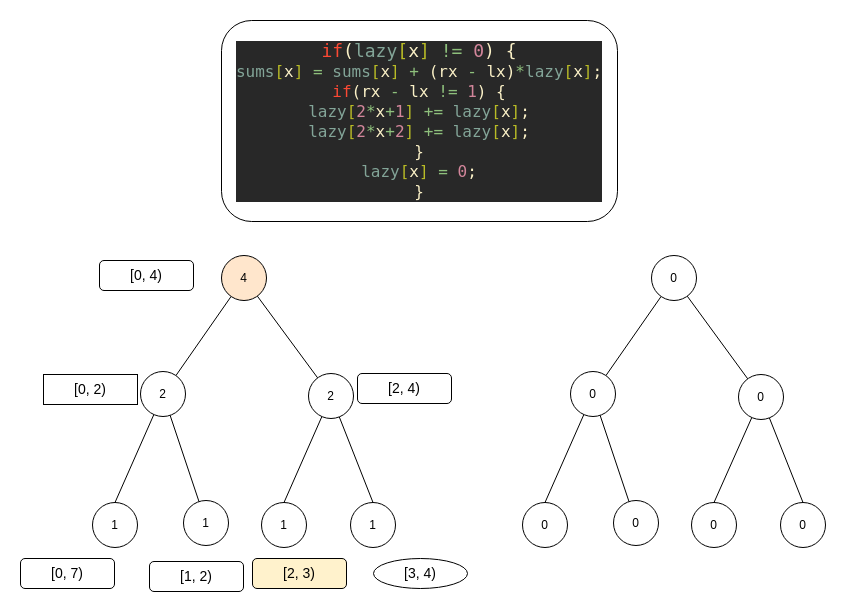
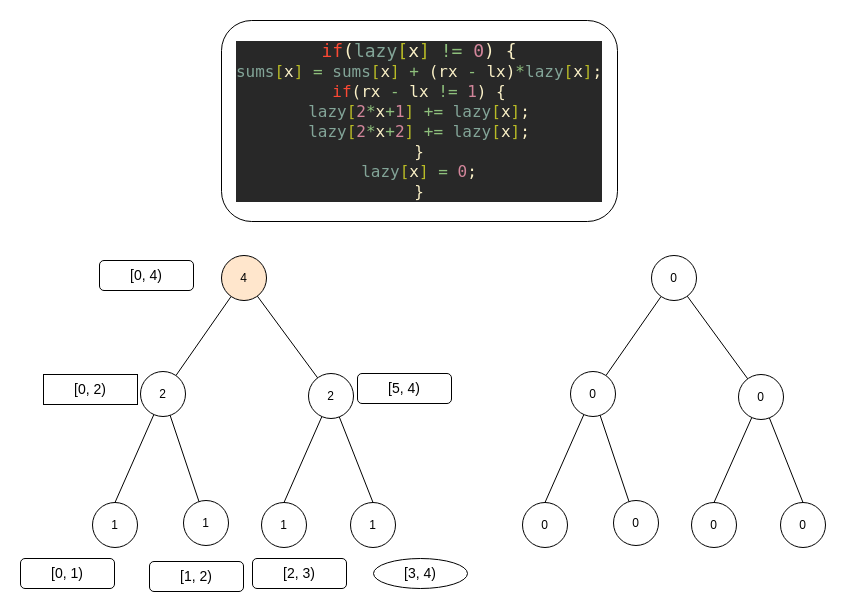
node "[2, 4)": label "[2, 4)" -> "[5, 4)"
node "[0, 7)": label "[0, 7)" -> "[0, 1)"
node "[2, 3)": fillcolor #fff2cc -> #ffffff
